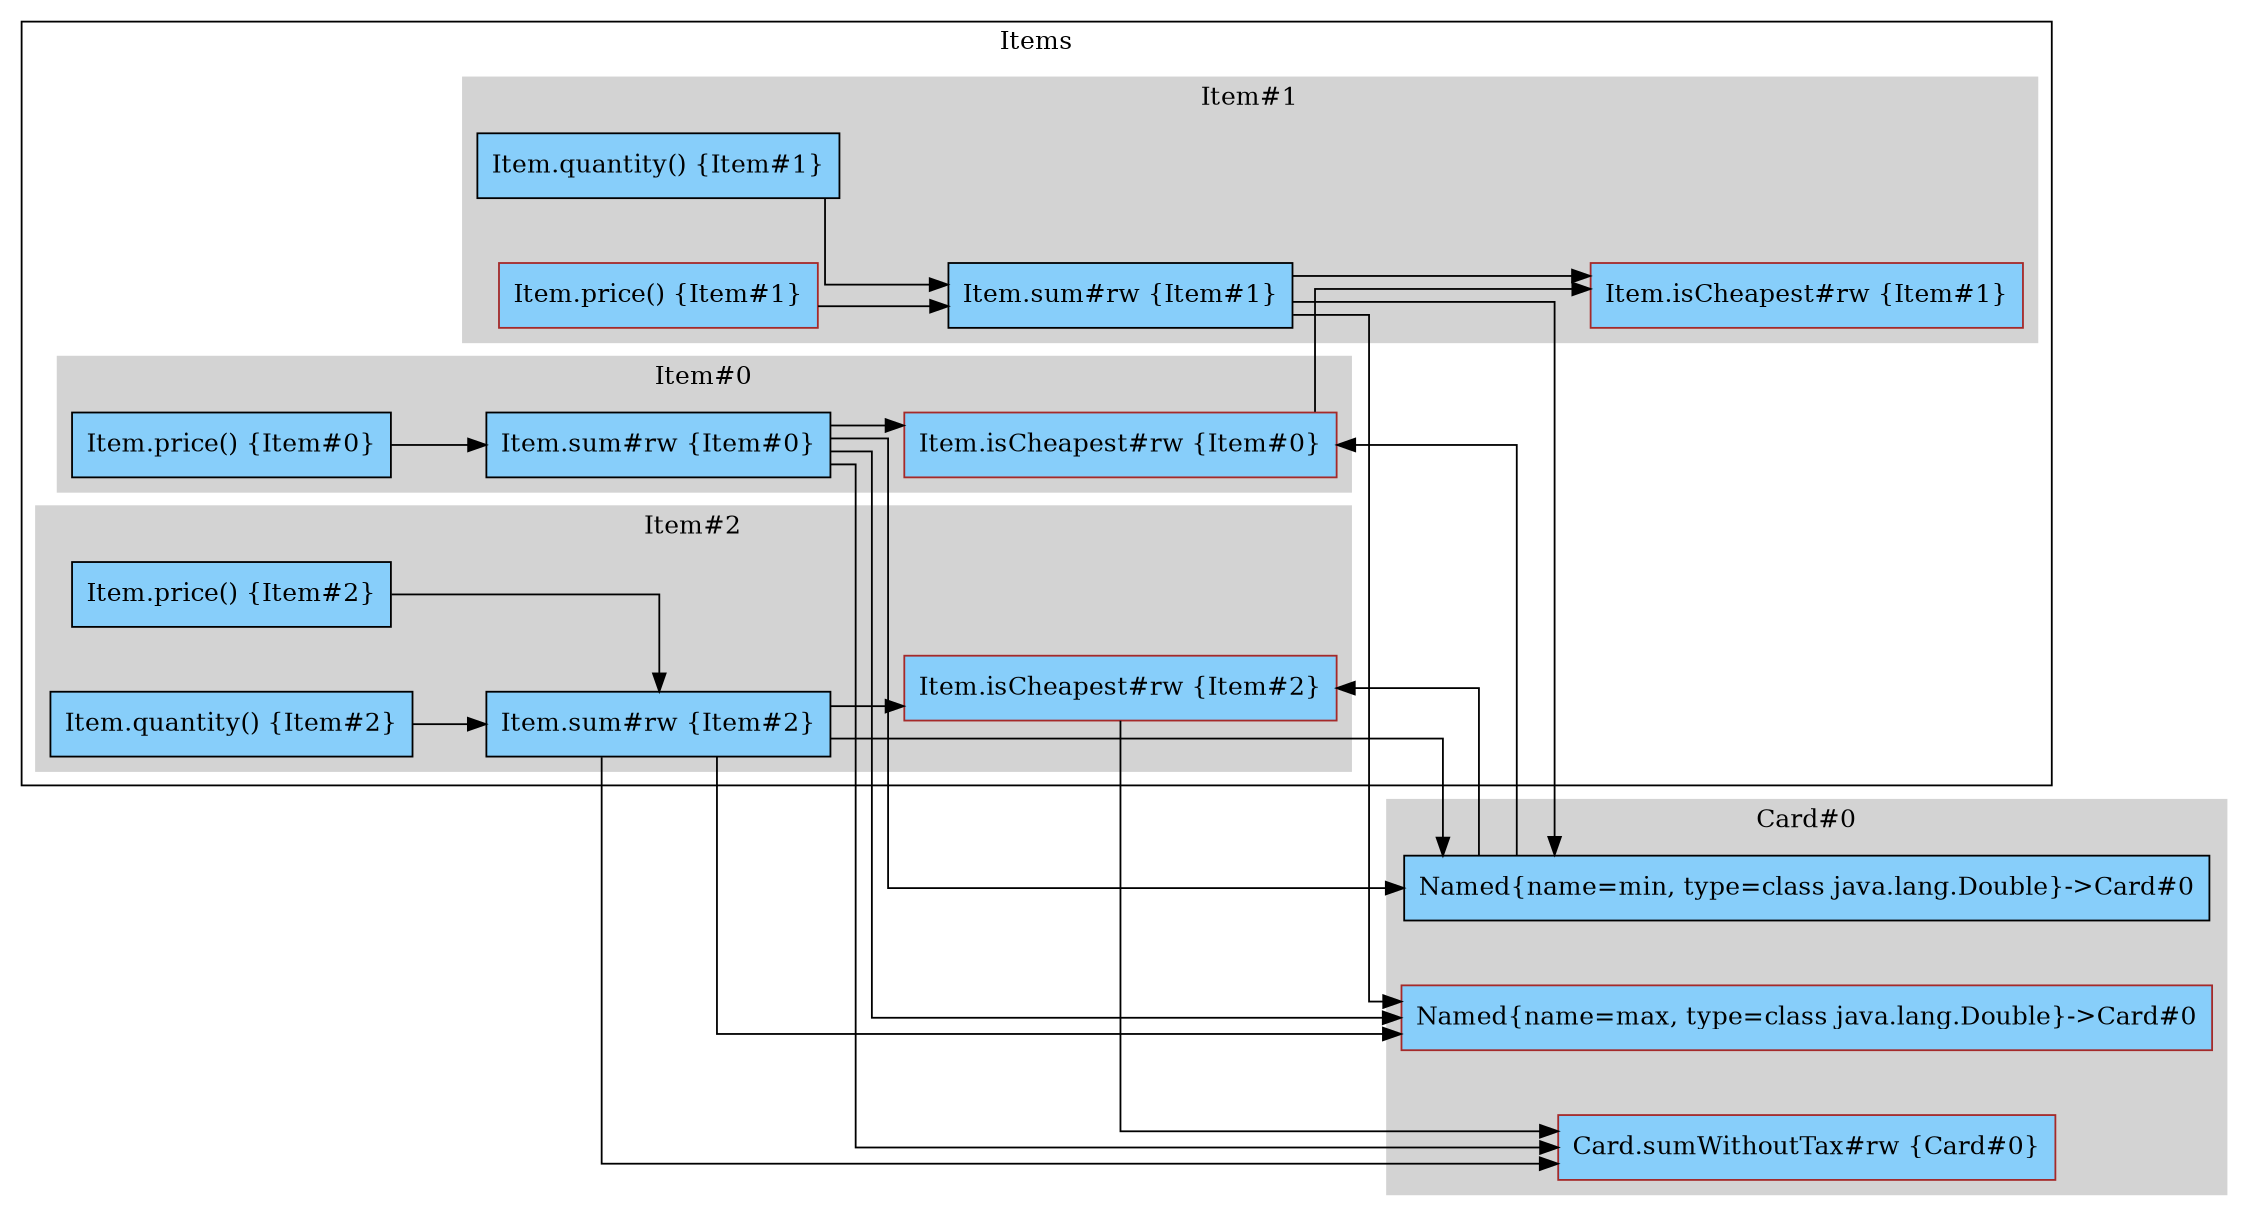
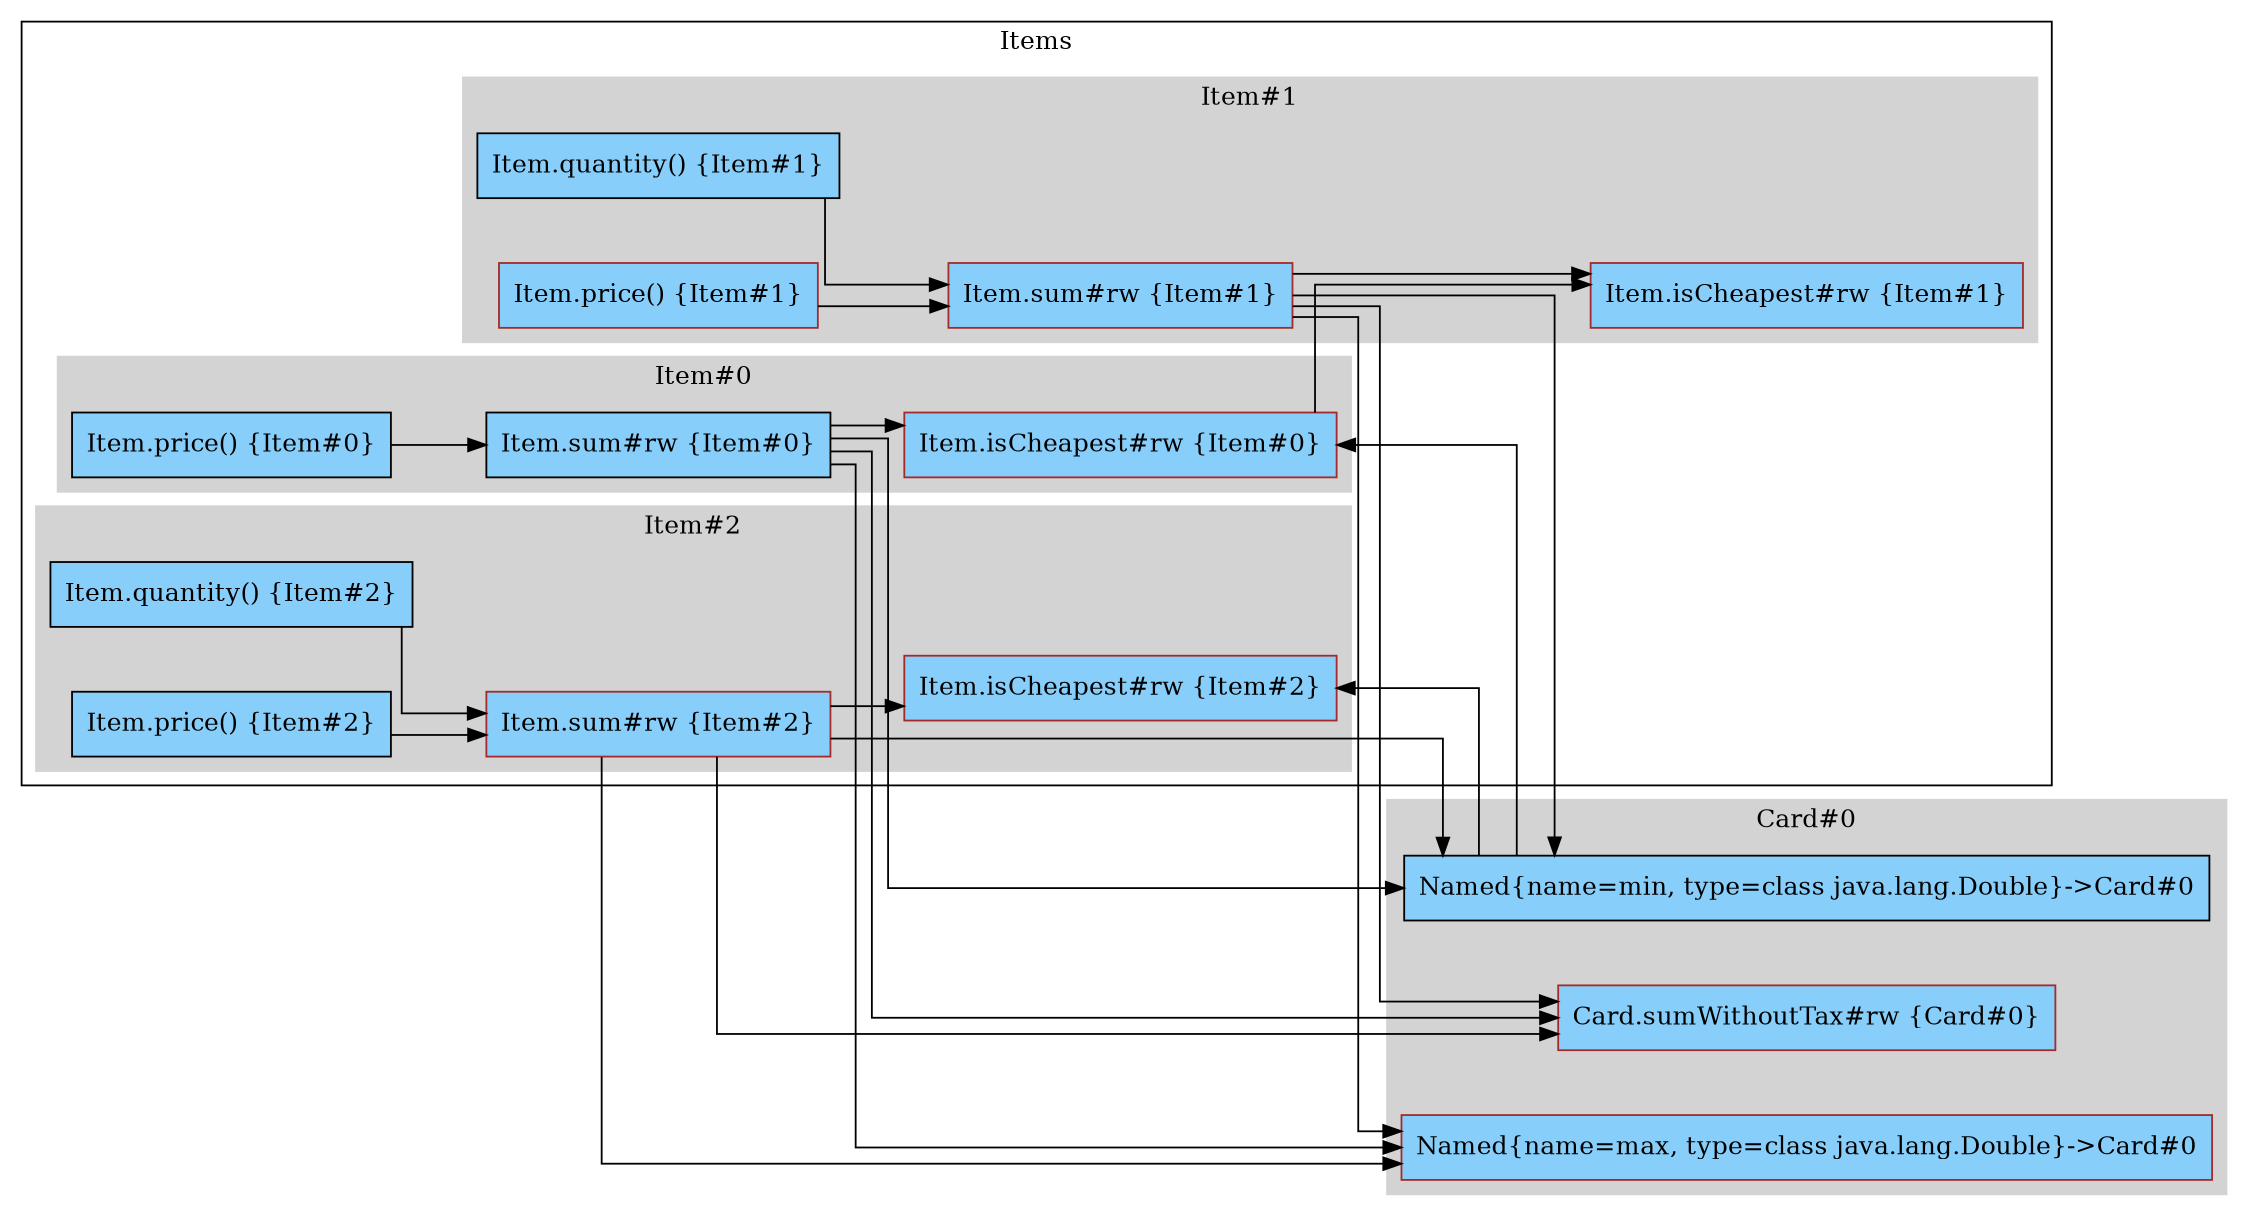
node "Item.sum#rw {Item#1}": color black -> brown
node "Item.sum#rw {Item#2}": color black -> brown
edge "Item.isCheapest#rw {Item#2}" -> "Card.sumWithoutTax#rw {Card#0}": now "Item.sum#rw {Item#1}" -> "Card.sumWithoutTax#rw {Card#0}"
